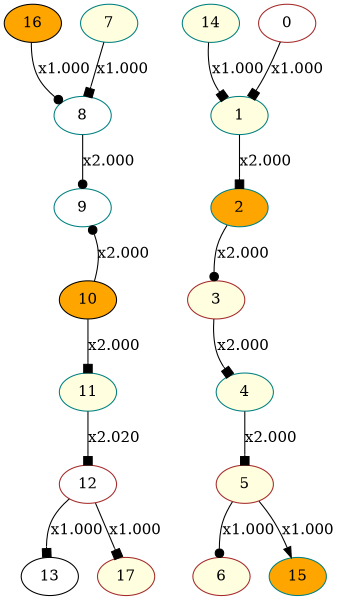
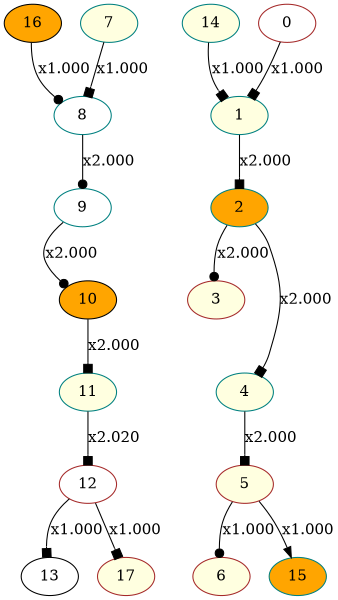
edge "10" -> "9": reversed
edge "3" -> "4": now "2" -> "4"
